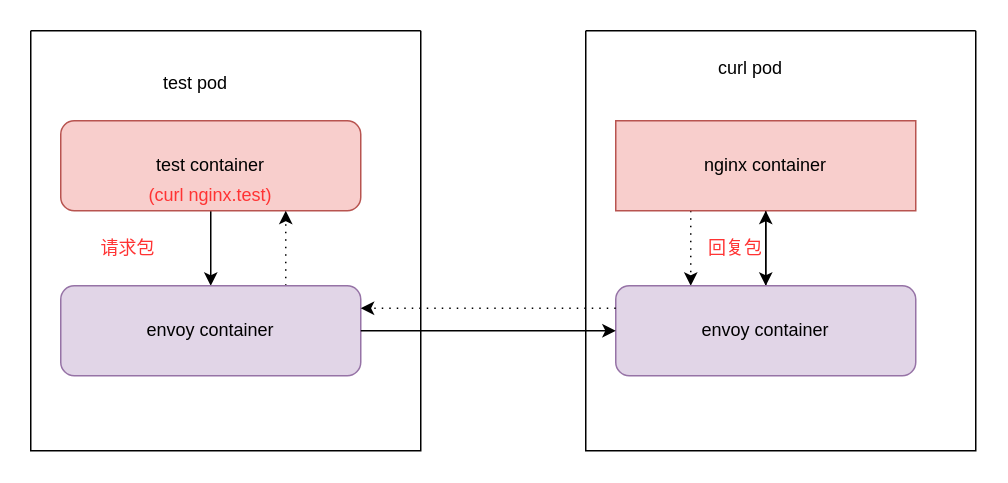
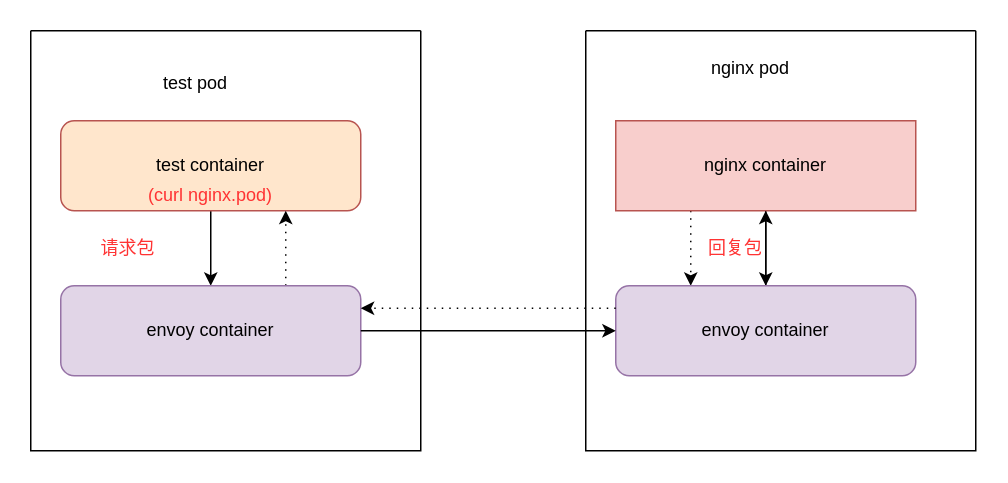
node "curl pod": label "curl pod" -> "nginx pod"
node "test container": fillcolor #f8cecc -> #ffe6cc
node "(curl nginx.test)": label "(curl nginx.test)" -> "(curl nginx.pod)"
